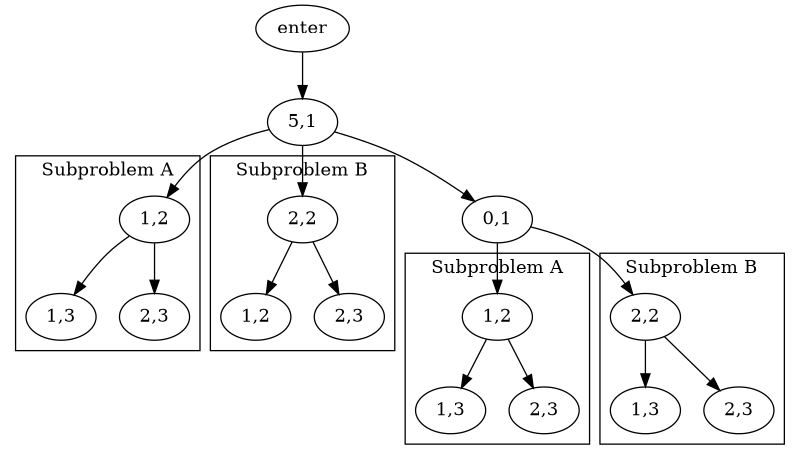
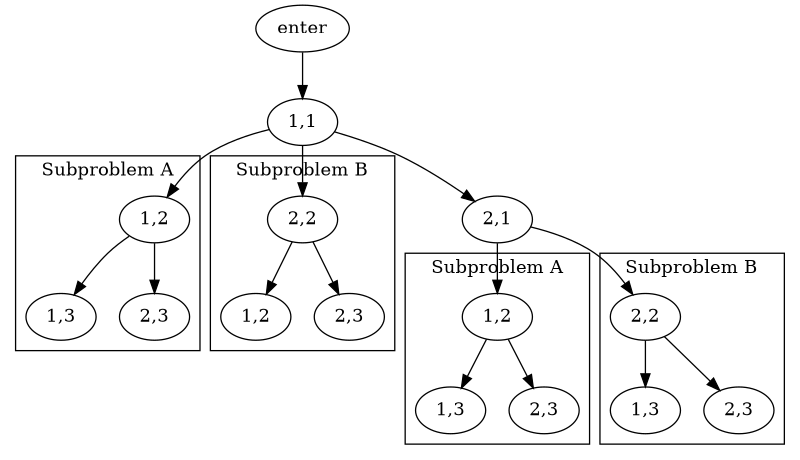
node "5,1": label "5,1" -> "1,1"
node "0,1": label "0,1" -> "2,1"
